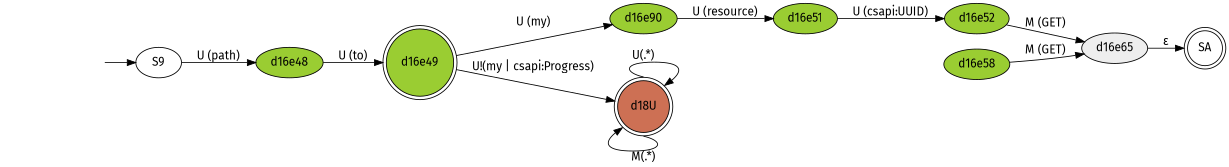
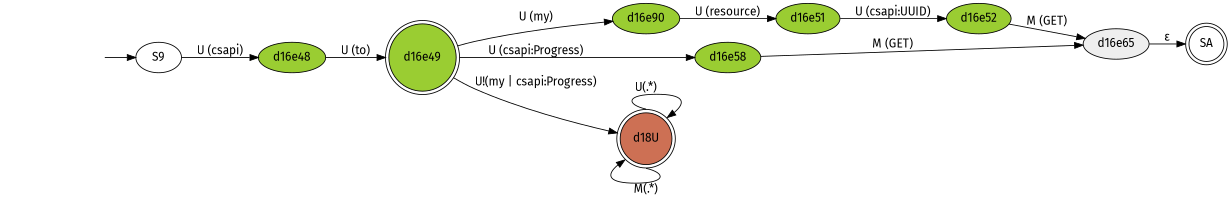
edge "S9" -> "d16e48": label "U (path)" -> "U (csapi)"
edge "d16e49" -> "d16e58": added, label "U (csapi:Progress)"
